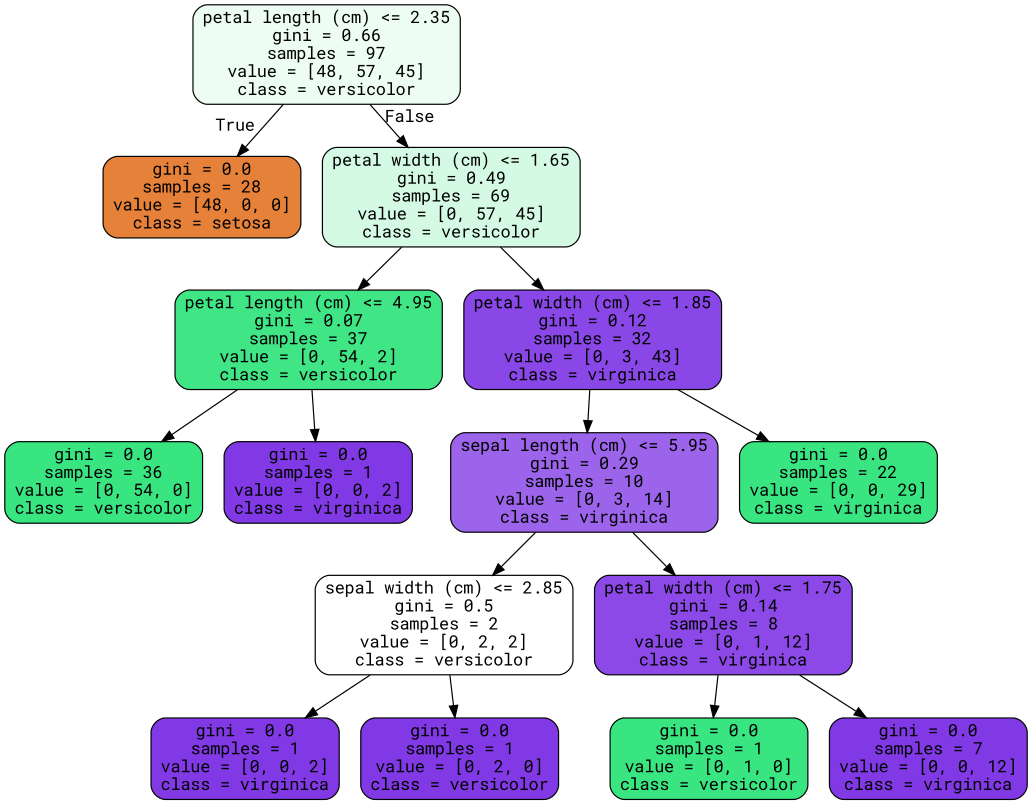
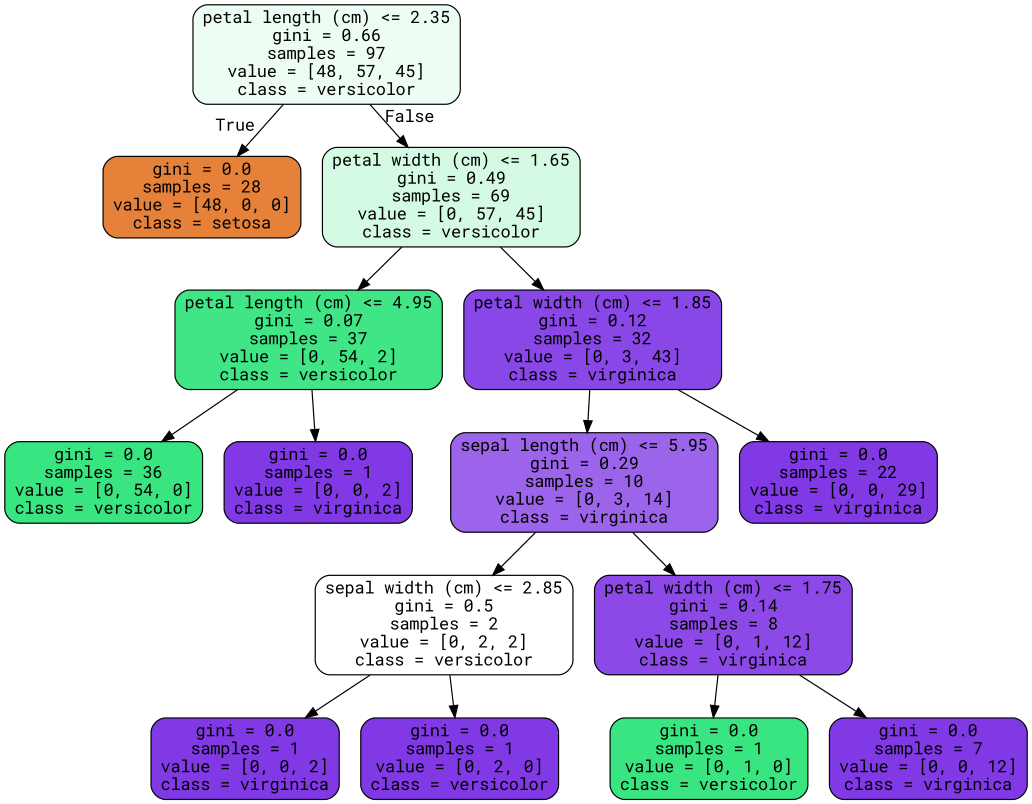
node "gini = 0.0 samples = 22 value = [0, 0, 29] class = virginica": fillcolor #39e581 -> #8139e5
